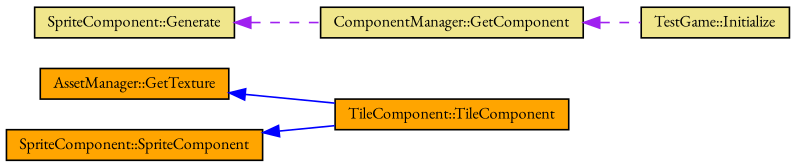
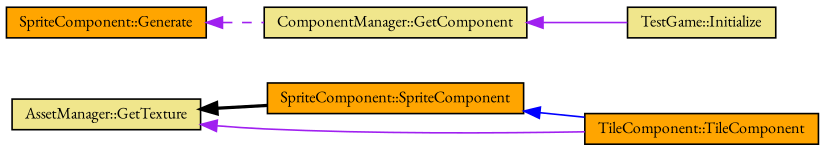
node "SpriteComponent::Generate": fillcolor khaki -> orange
edge "TestGame::Initialize" -> "ComponentManager::GetComponent": style dashed -> solid
node "AssetManager::GetTexture": fillcolor orange -> khaki
edge "TileComponent::TileComponent" -> "AssetManager::GetTexture": color blue -> purple
edge "SpriteComponent::SpriteComponent" -> "AssetManager::GetTexture": added
